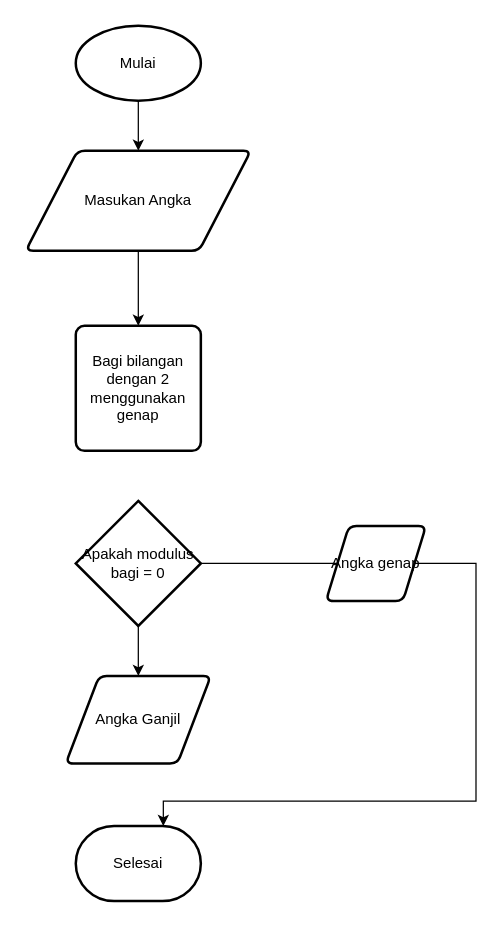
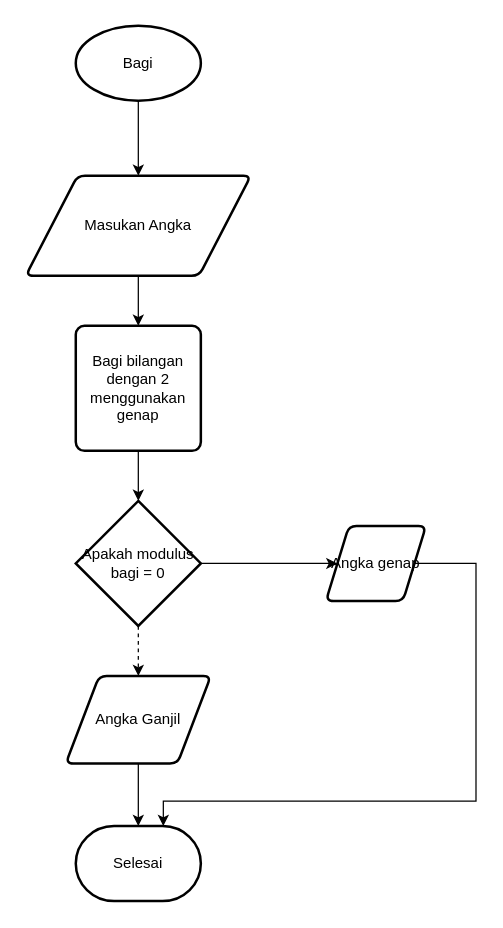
node "Mulai": label "Mulai" -> "Bagi"
node "Masukan Angka": moved (138, 201) -> (138, 226)
edge "Bagi bilangan dengan 2 menggunakan genap" -> "Apakah modulus bagi = 0": added
edge "Apakah modulus bagi = 0" -- "Angka genap": arrowhead none -> classic
edge "Apakah modulus bagi = 0" -> "Angka Ganjil": style solid -> dashed
edge "Angka Ganjil" -> "Selesai": added
